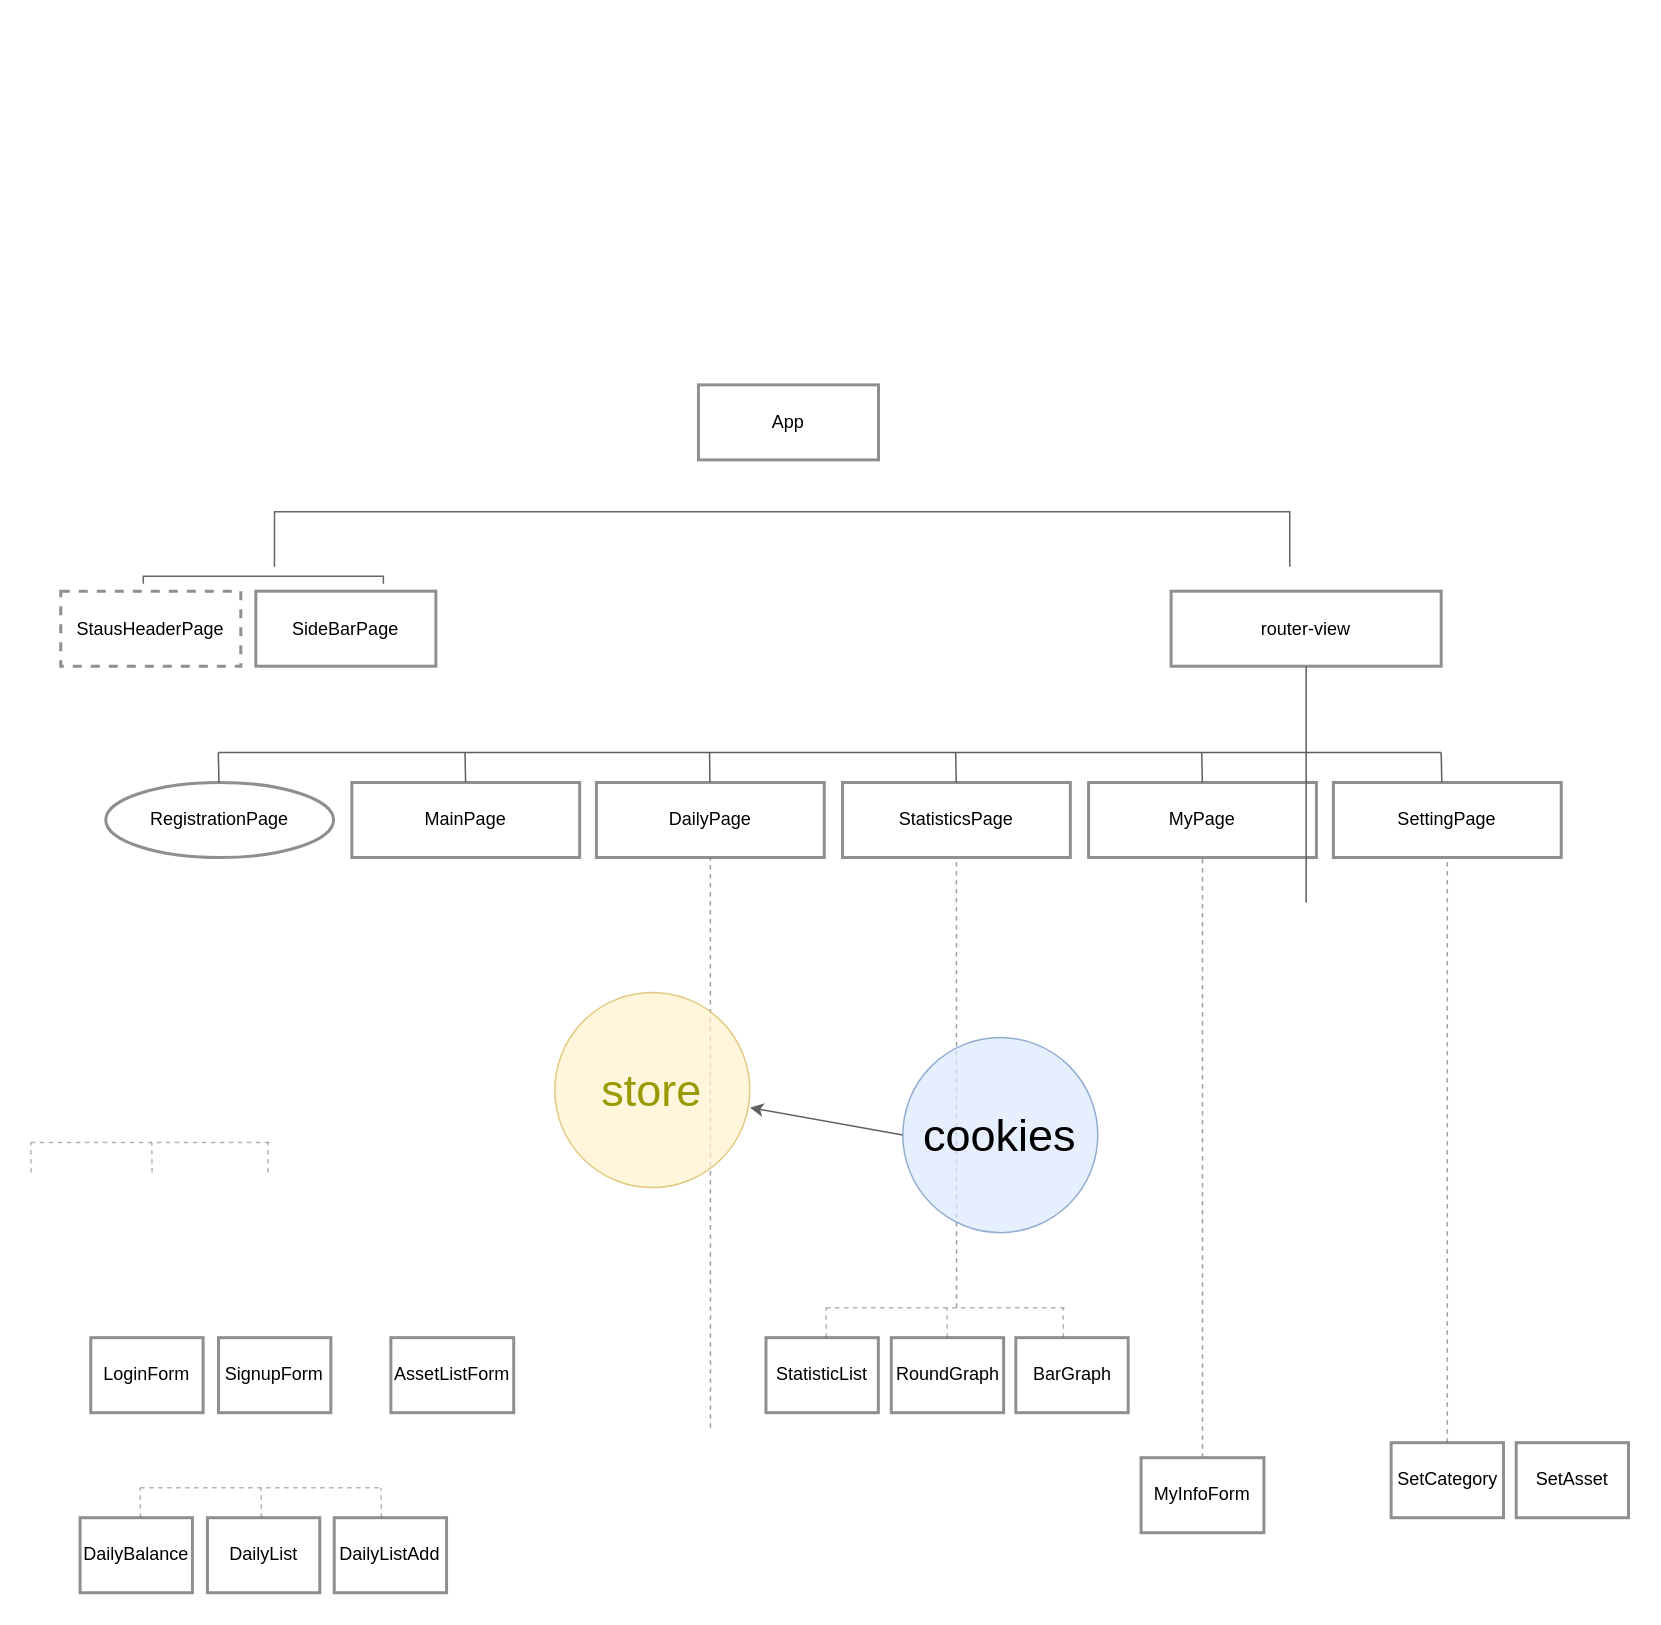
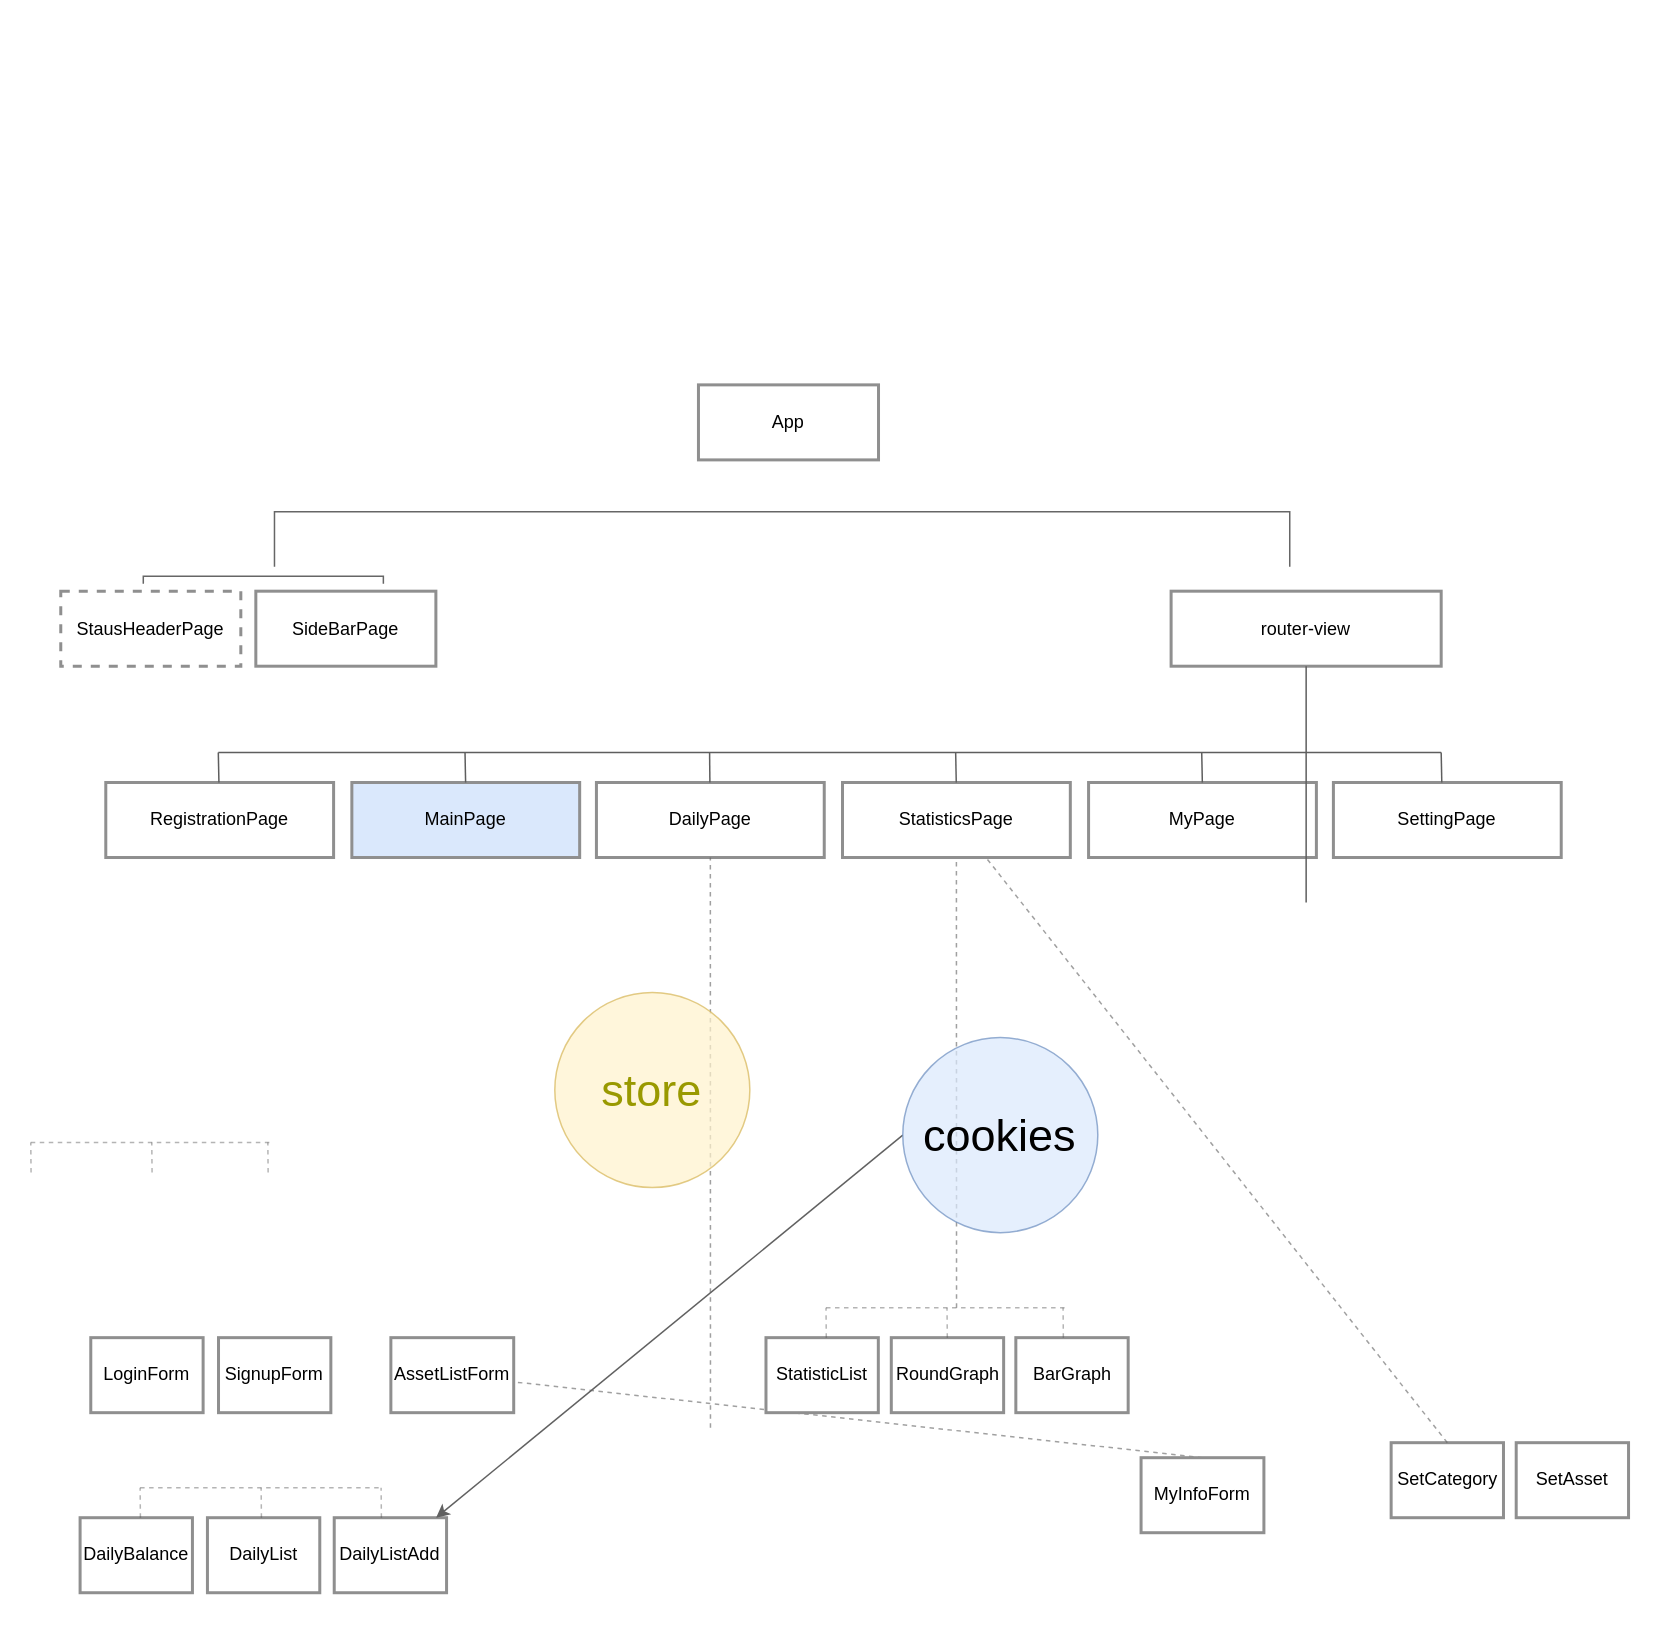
node "RegistrationPage": shape ellipse -> rectangle
node "MainPage": fillcolor #ffffff -> #dae8fc
edge "cookies" -> "store": now "cookies" -> "DailyListAdd"
edge "SettingPage" -- "SetCategory": now "StatisticsPage" -- "SetCategory"
edge "MyPage" -- "MyInfoForm": now "AssetListForm" -- "MyInfoForm"
